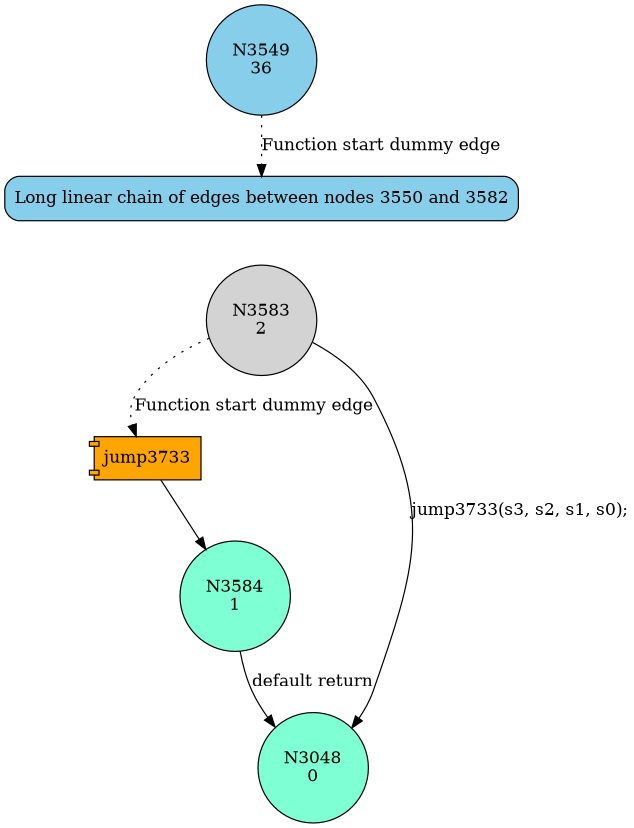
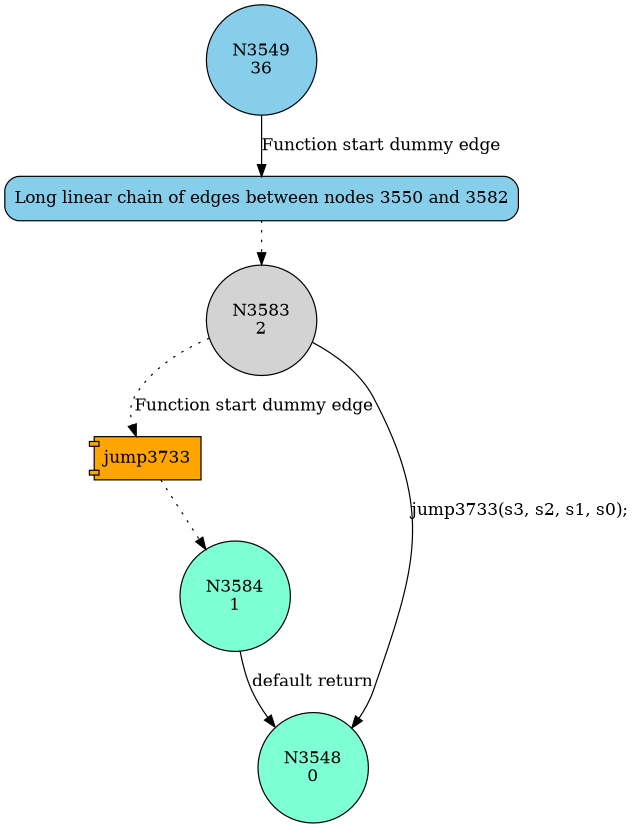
edge "N3549 36" -> "Long linear chain of edges between nodes 3550 and 3582": style dotted -> solid
edge "Long linear chain of edges between nodes 3550 and 3582" -> "N3583 2": added
edge "jump3733" -> "N3584 1": style solid -> dotted
node "N3048 0": label "N3048 0" -> "N3548 0"
